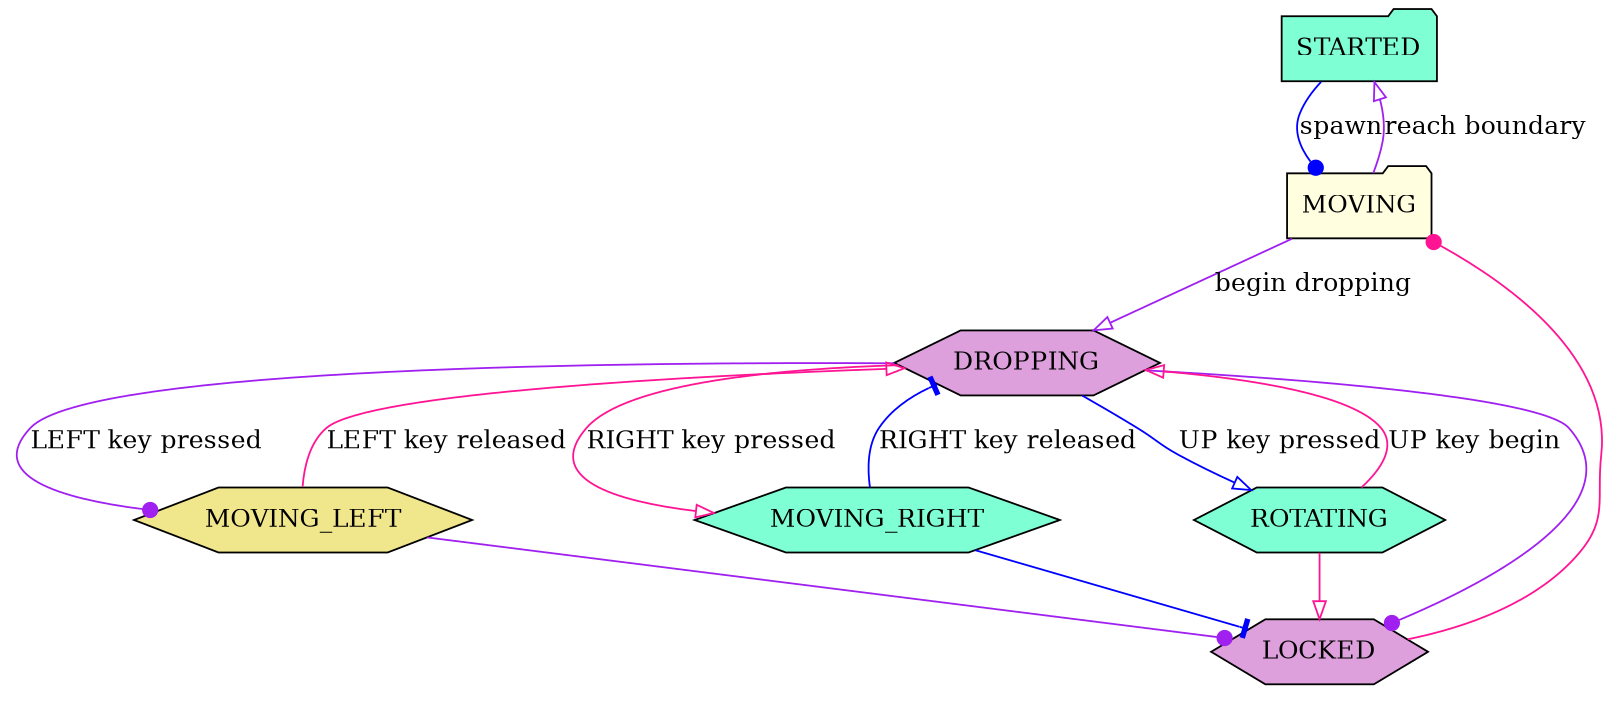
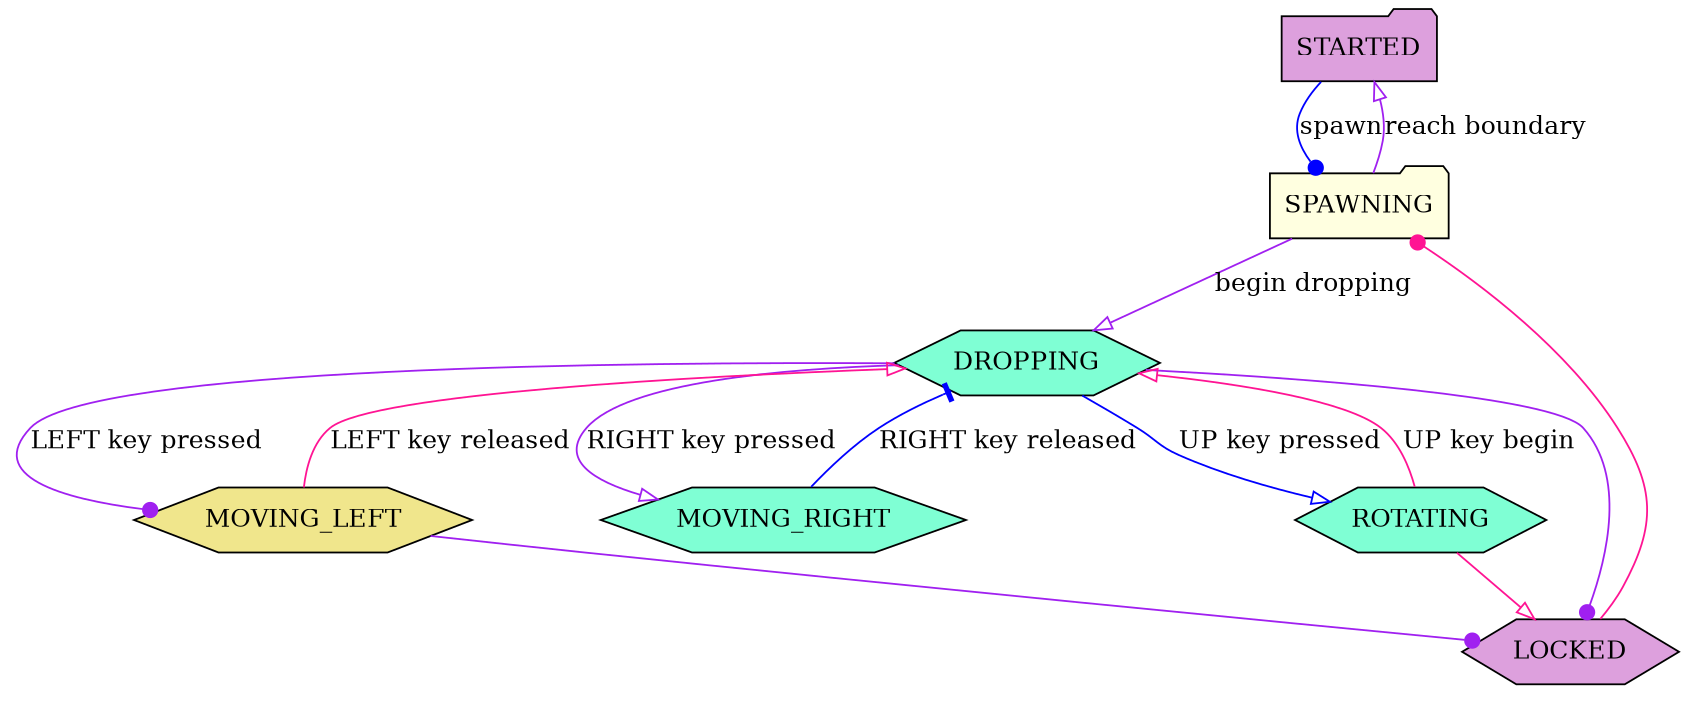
node "STARTED": fillcolor aquamarine -> plum
node "MOVING": label "MOVING" -> "SPAWNING"
node "DROPPING": fillcolor plum -> aquamarine
edge "DROPPING" -> "MOVING_RIGHT": color deeppink -> purple
edge "MOVING_RIGHT" -> "LOCKED": removed
